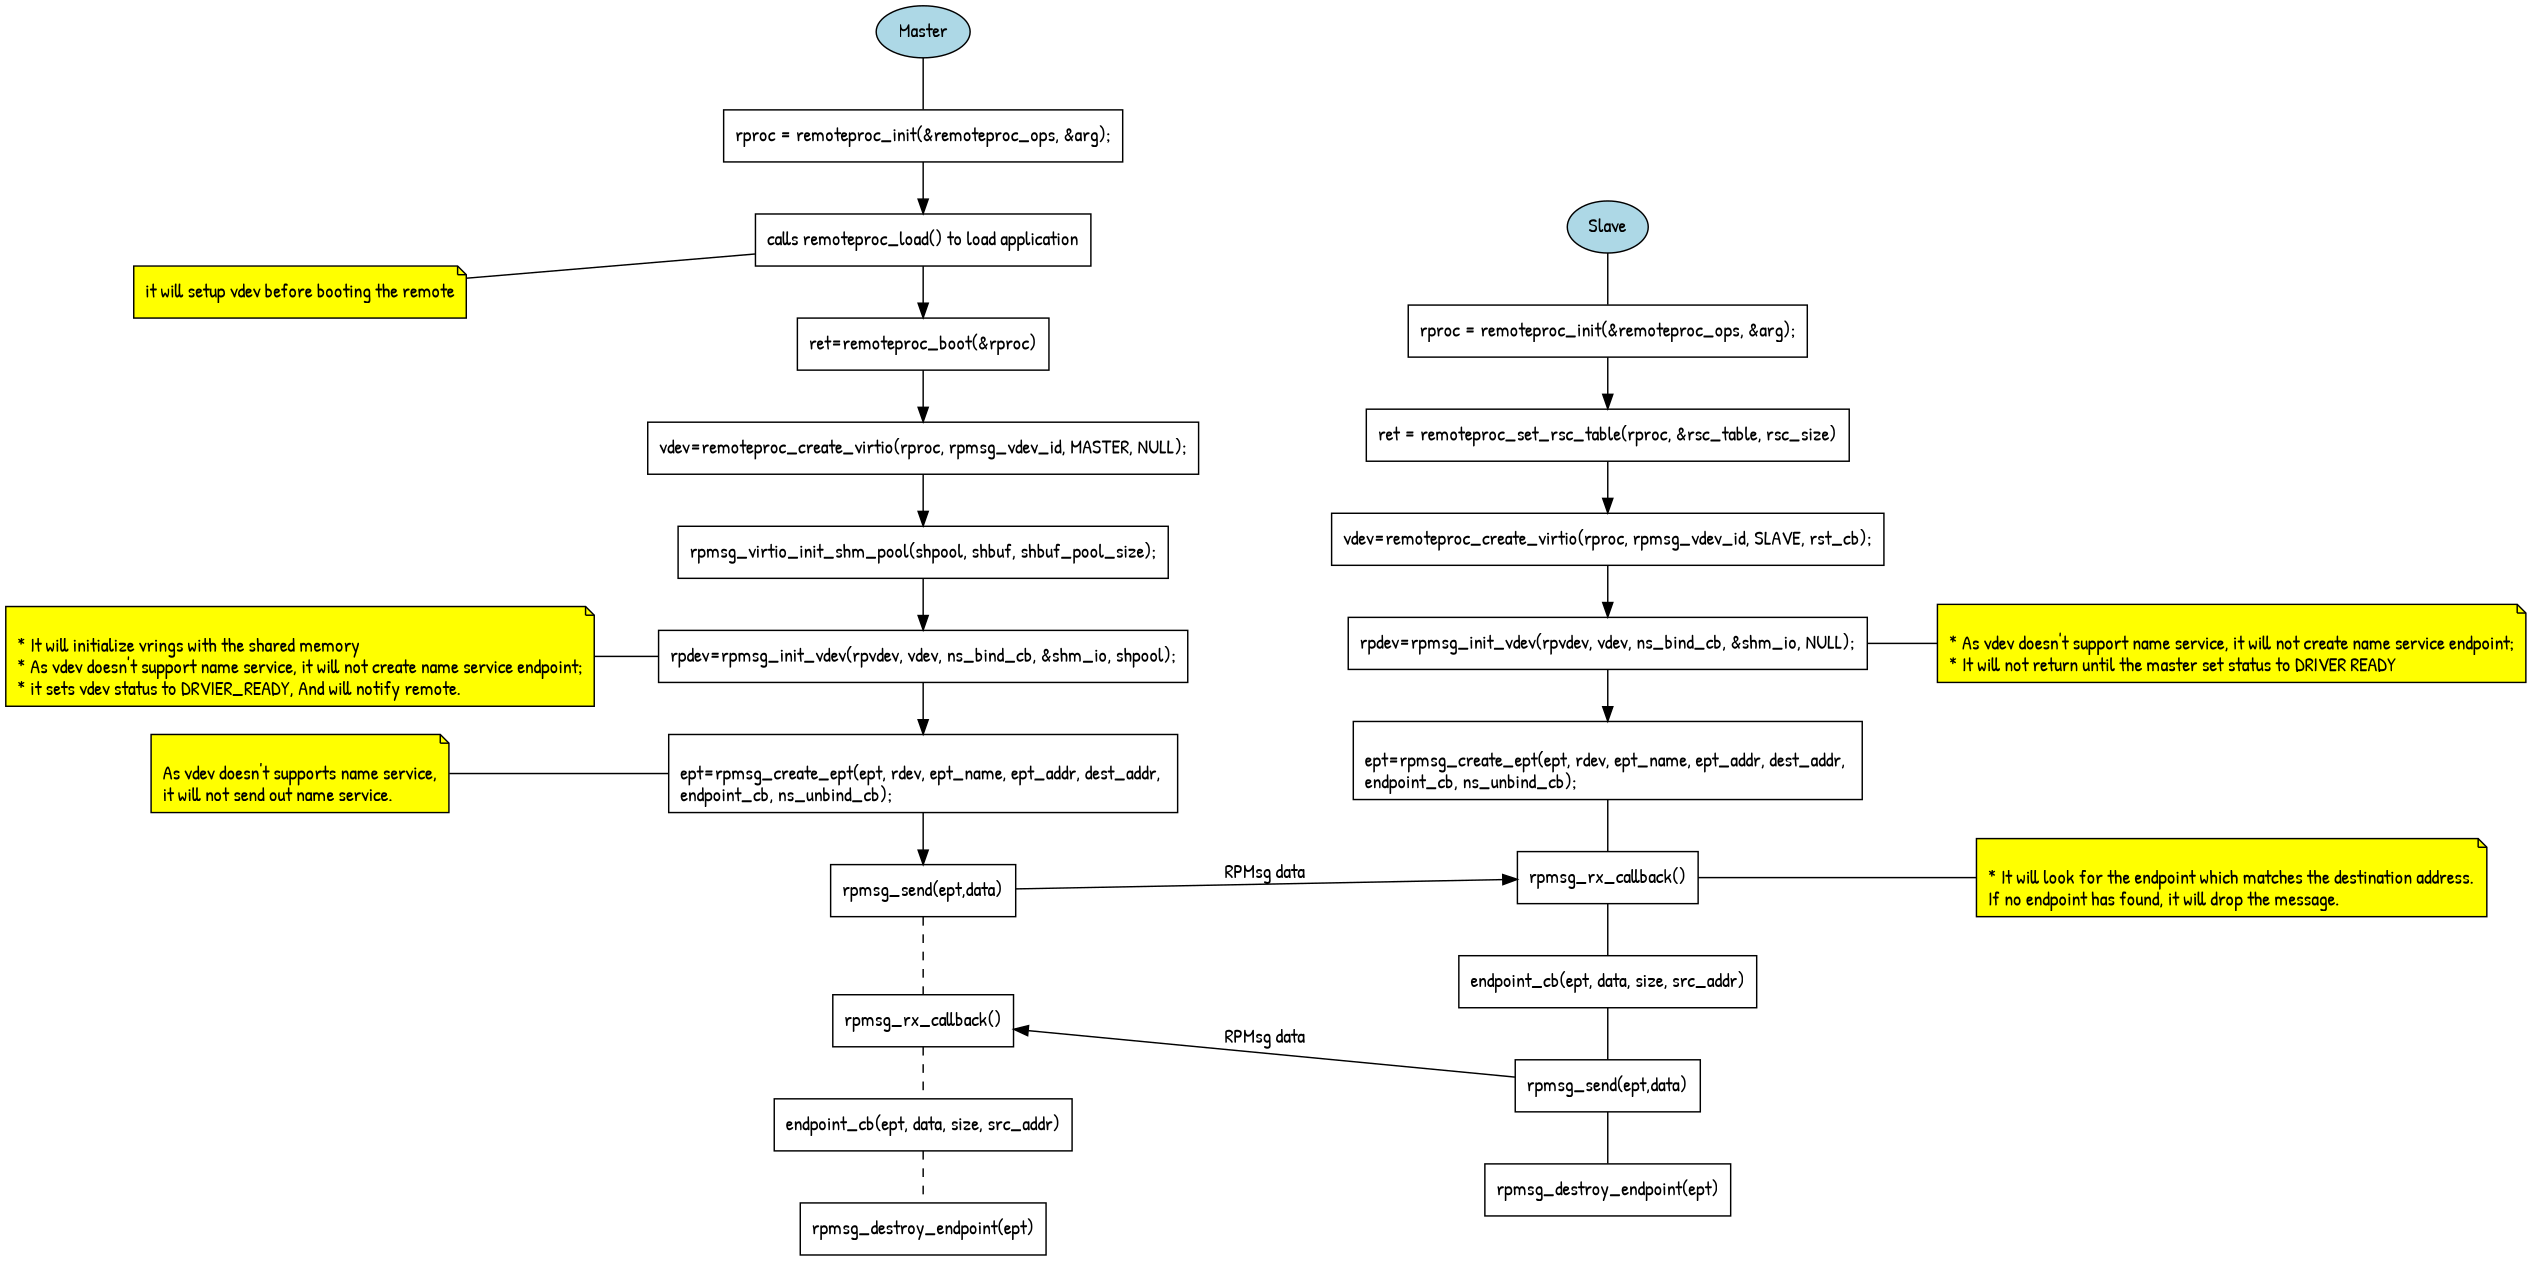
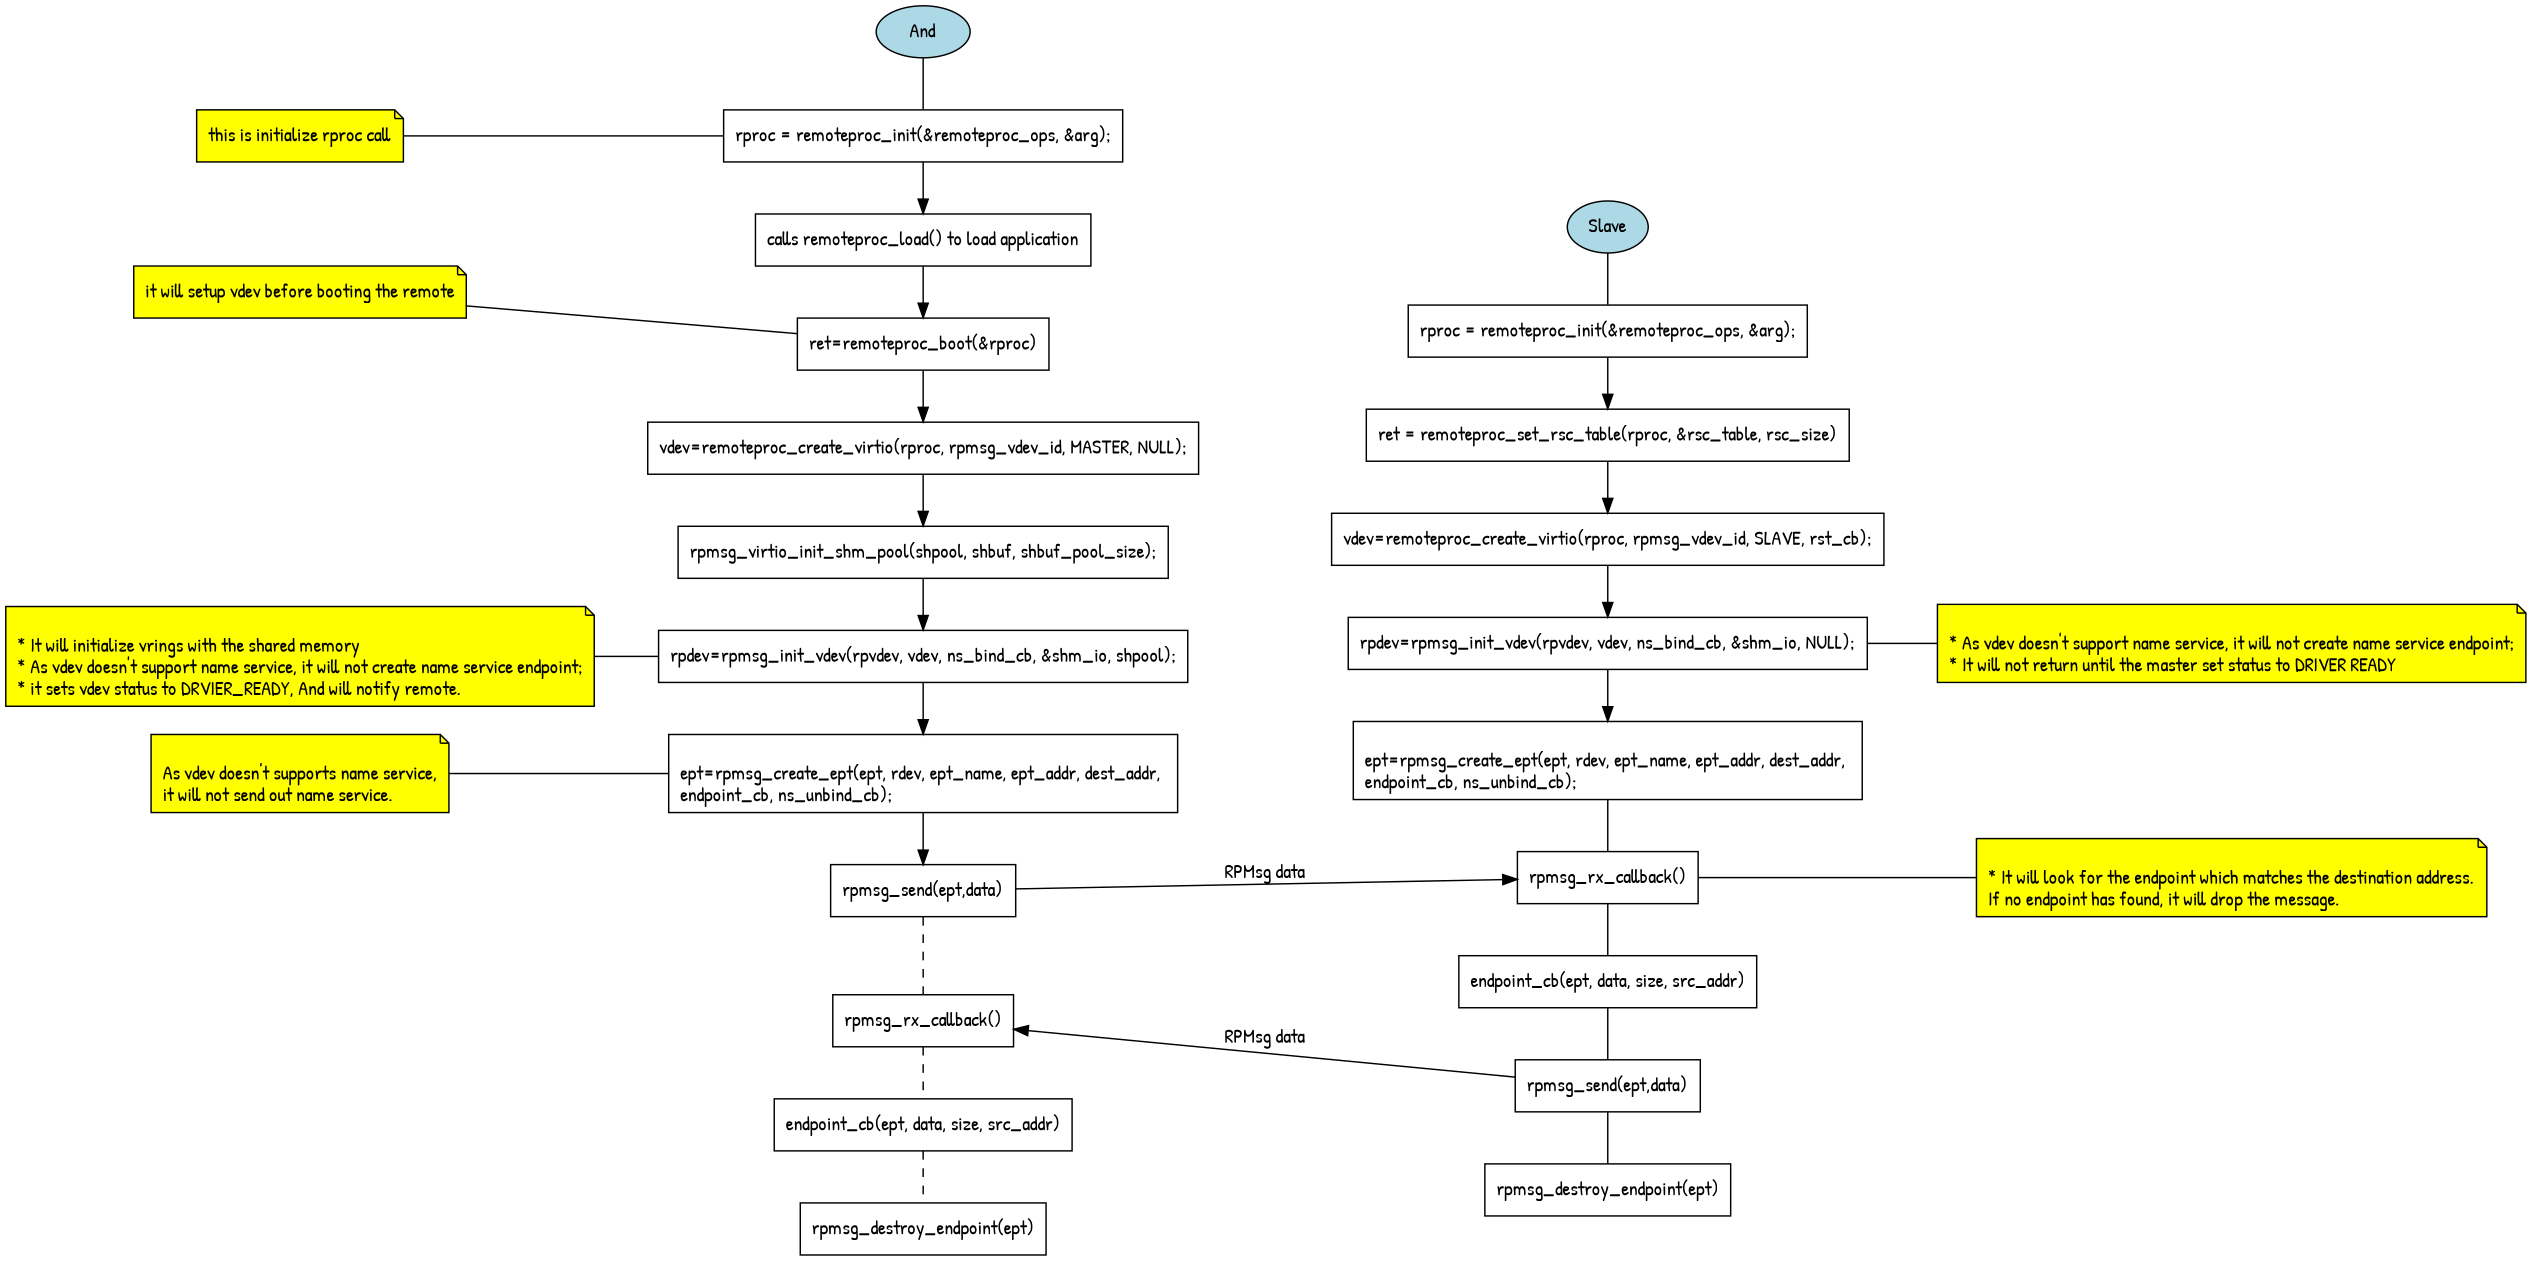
node "Master": label "Master" -> "And"
node "this is initialize rproc call": added
edge "calls remoteproc_load() to load application" -- "it will setup vdev before booting the remote": now "ret=remoteproc_boot(&rproc)" -- "it will setup vdev before booting the remote"
